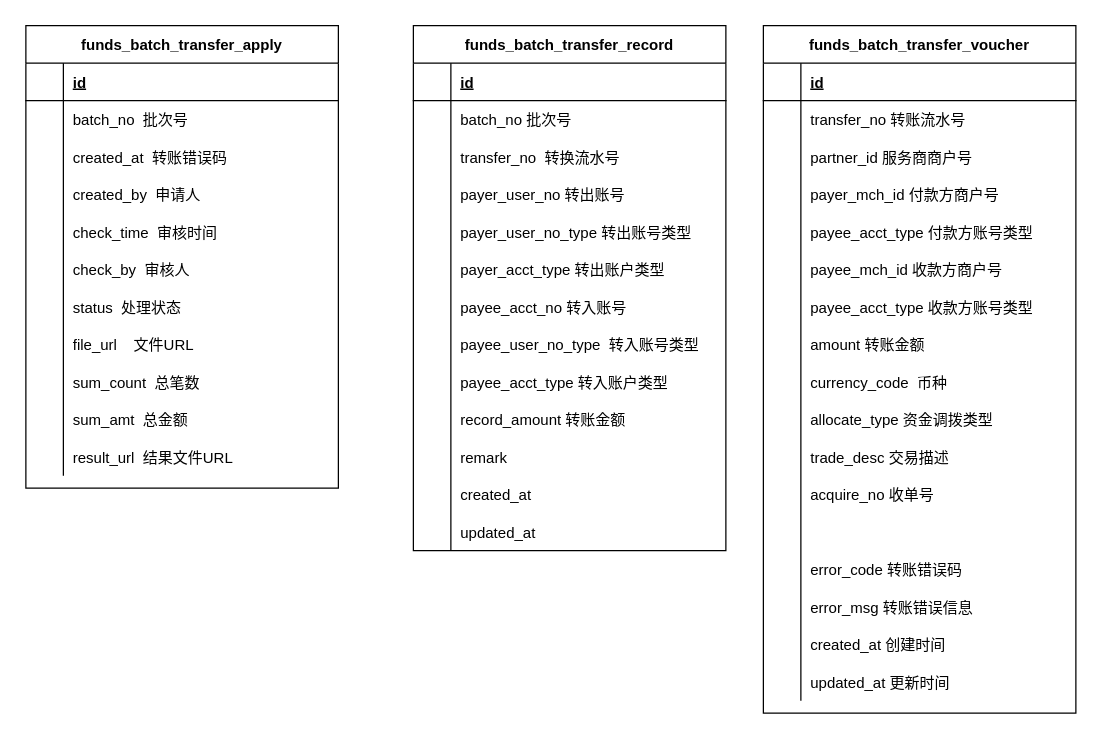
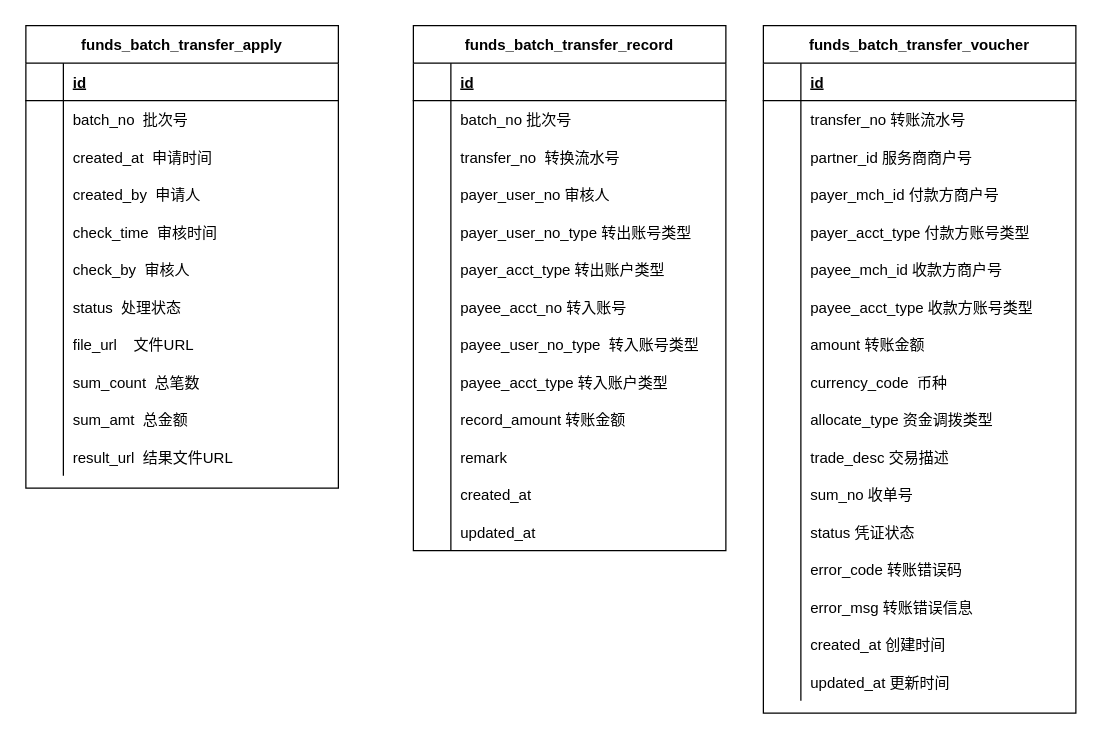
node "created_at 转账错误码": label "created_at 转账错误码" -> "created_at 申请时间"
node "payer_user_no 转出账号": label "payer_user_no 转出账号" -> "payer_user_no 审核人"
node "payee_acct_type 付款方账号类型": label "payee_acct_type 付款方账号类型" -> "payer_acct_type 付款方账号类型"
node "acquire_no 收单号": label "acquire_no 收单号" -> "sum_no 收单号"
node "status 凭证状态": added
